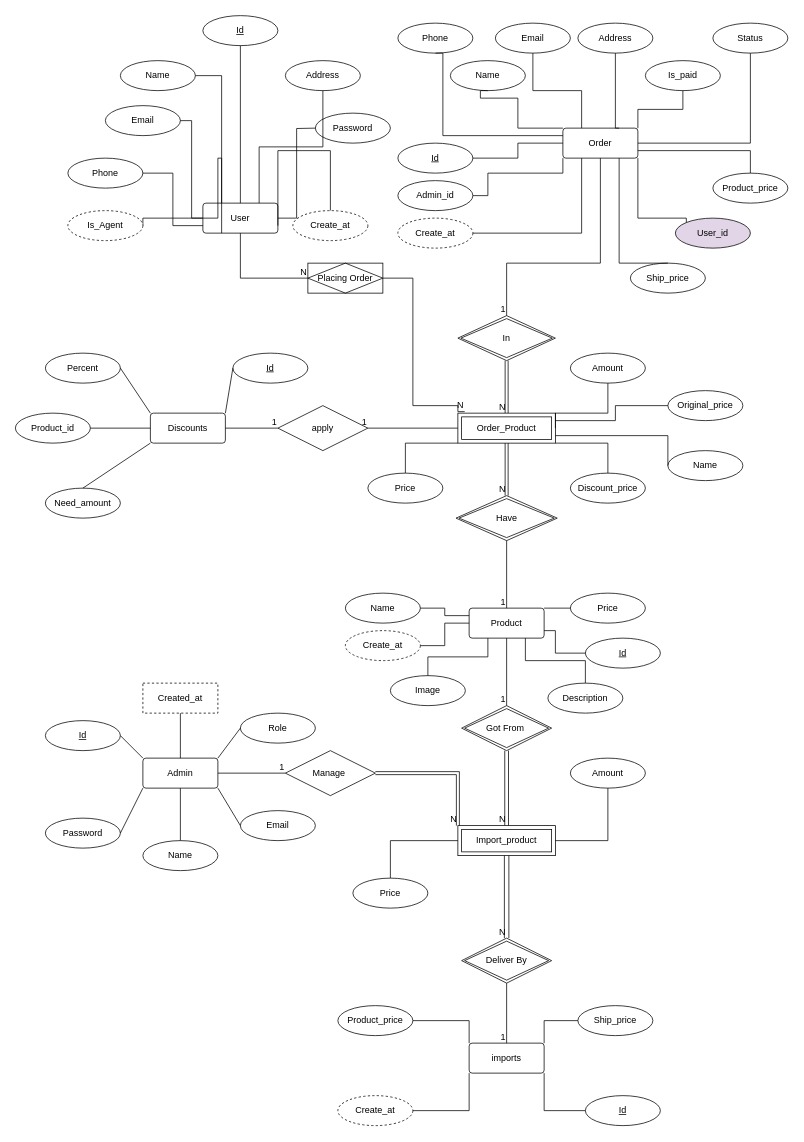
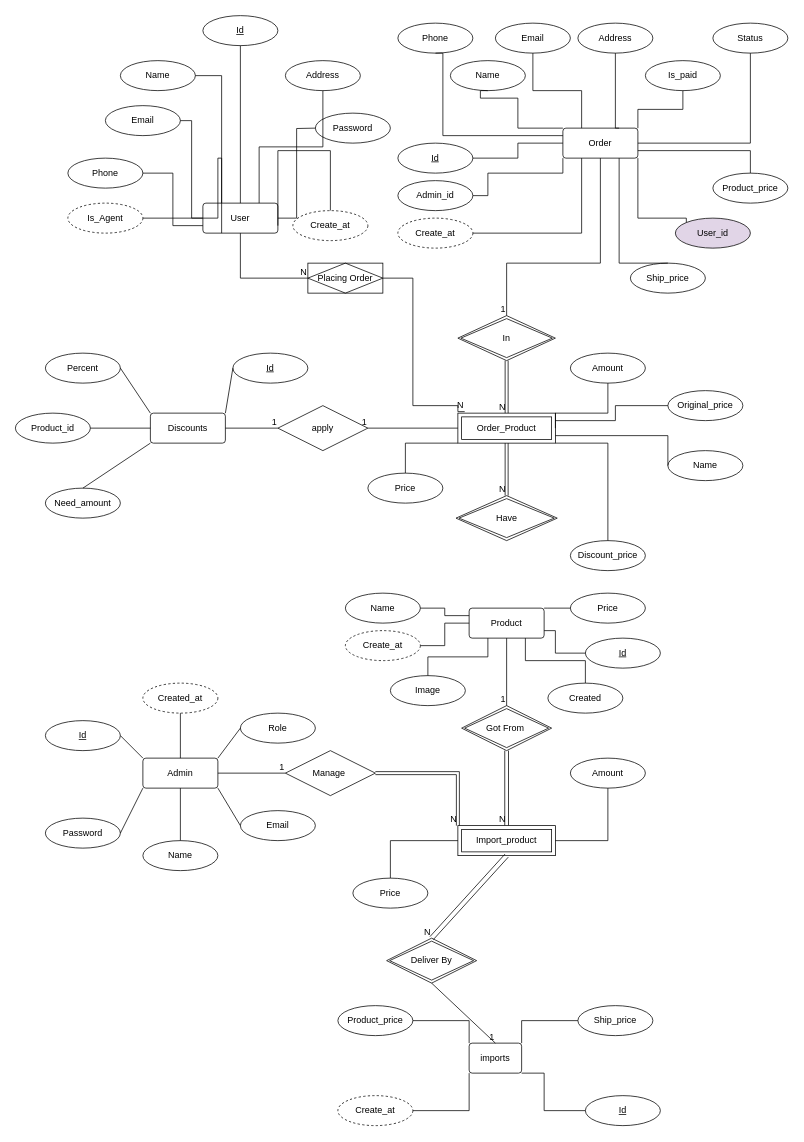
node "Is_Agent": moved (105, 225) -> (105, 218)
node "Discount_price": moved (608, 488) -> (608, 555)
edge "Have" -- "Product": removed, label "1"
node "Created_at": shape rectangle -> ellipse
node "Description": label "Description" -> "Created"
node "Deliver By": moved (507, 960) -> (432, 960)
node "imports": size 75x30 -> 53x30
